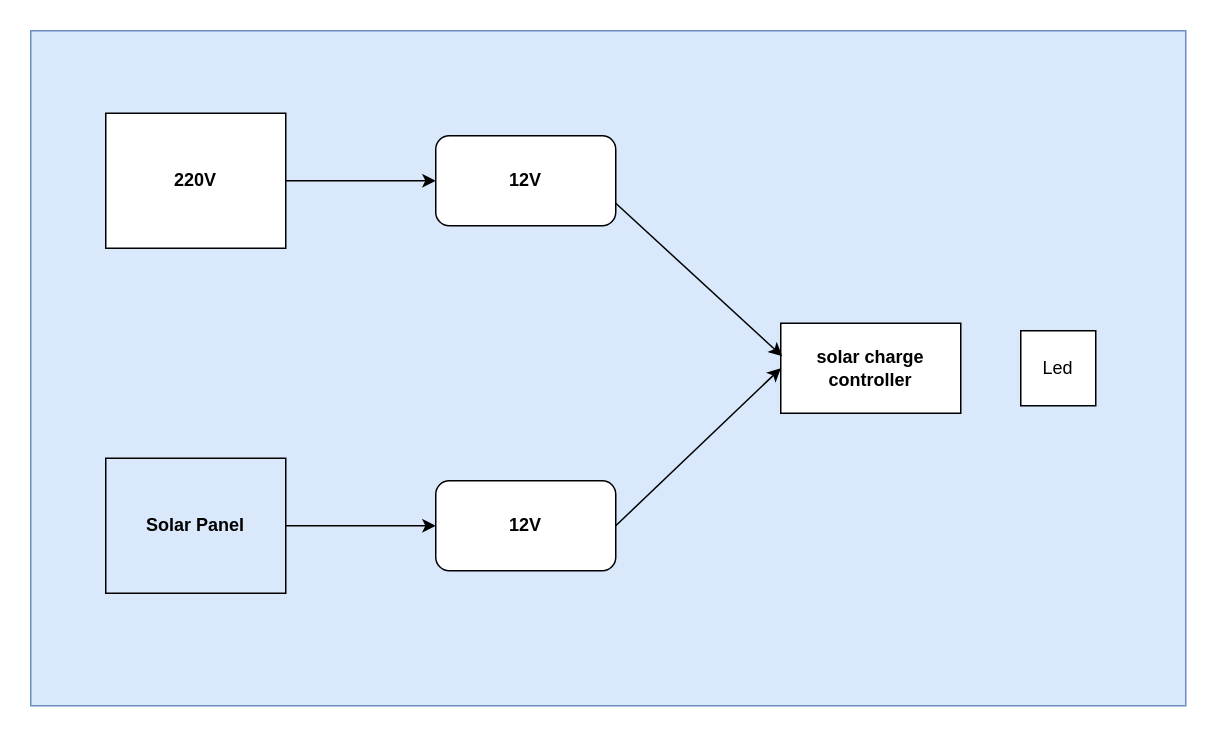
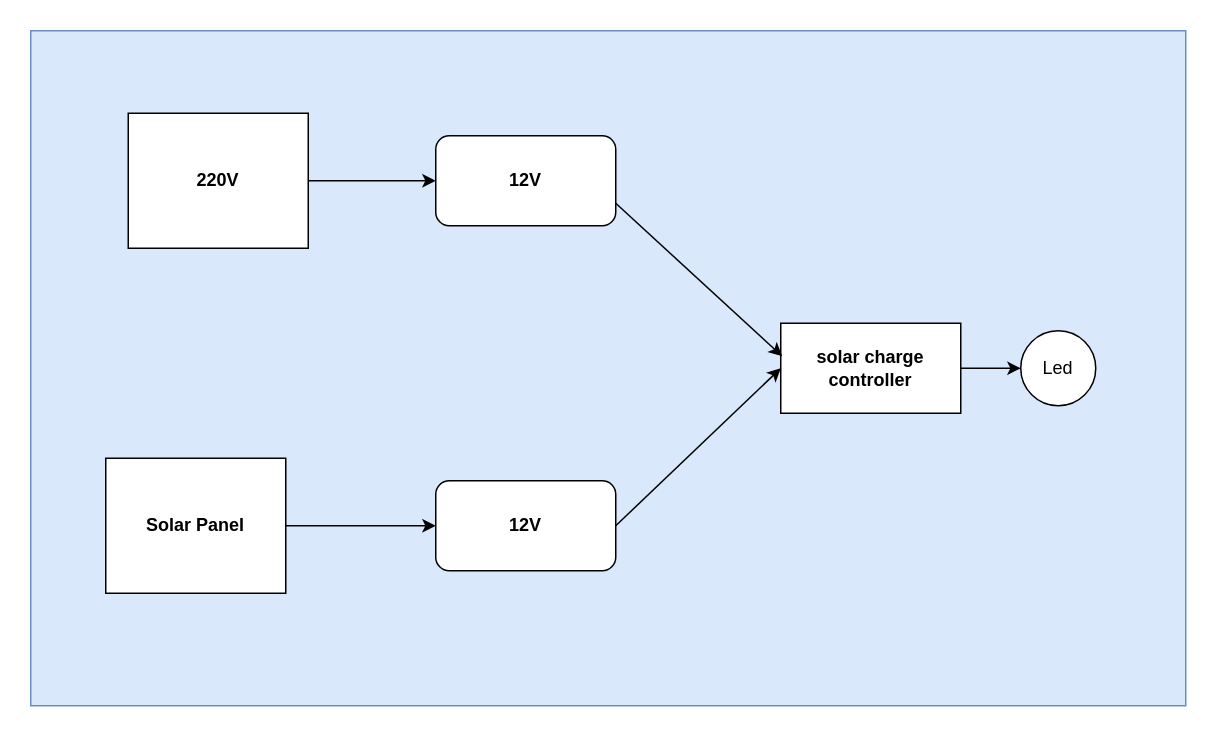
node "220V": moved (196, 181) -> (218, 181)
edge "solar charge controller" -> "Led": added
node "Led": shape rectangle -> ellipse
node "Solar Panel": fillcolor #dae8fc -> #ffffff
